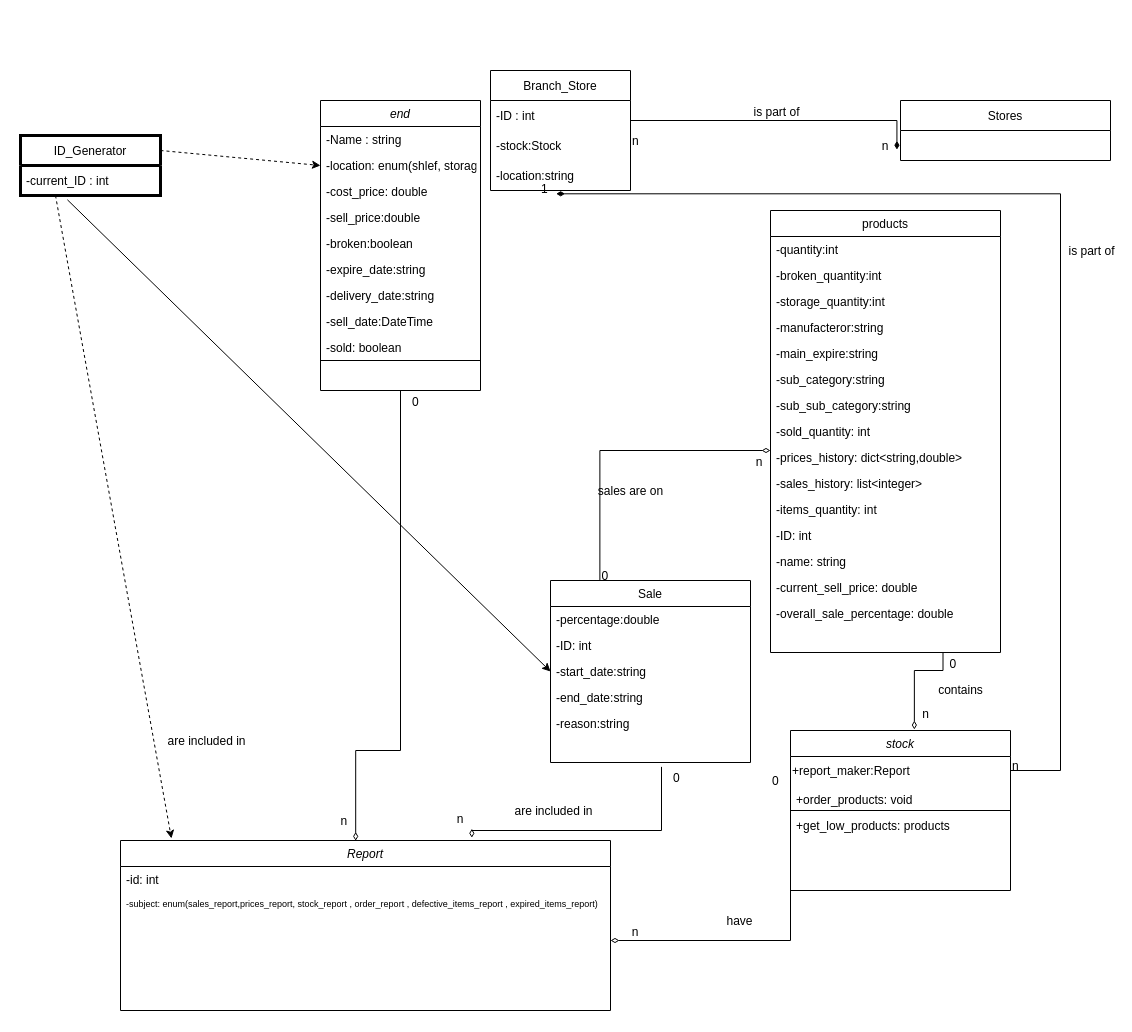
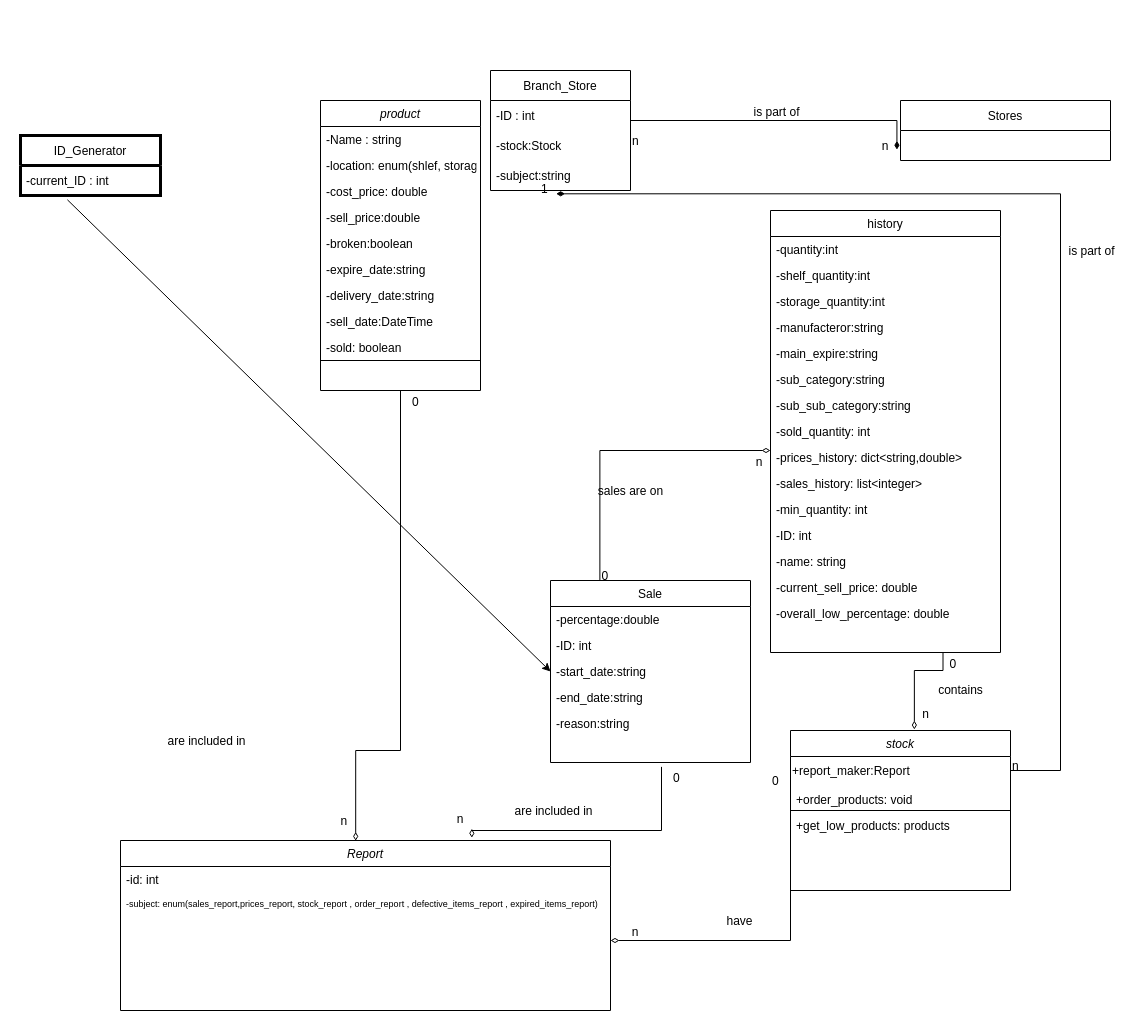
node "end": label "end" -> "product"
edge "ID_Generator" -> "-location: enum(shlef, storage, store)": removed
node "-location:string": label "-location:string" -> "-subject:string"
node "products": label "products" -> "history"
node "-broken_quantity:int": label "-broken_quantity:int" -> "-shelf_quantity:int"
node "-items_quantity: int": label "-items_quantity: int" -> "-min_quantity: int"
edge "ID_Generator" -> "Report": removed
node "-overall_sale_percentage: double": label "-overall_sale_percentage: double" -> "-overall_low_percentage: double"
